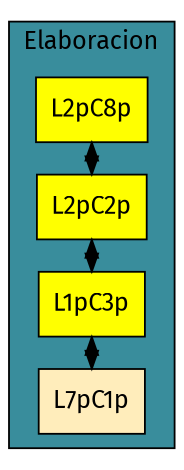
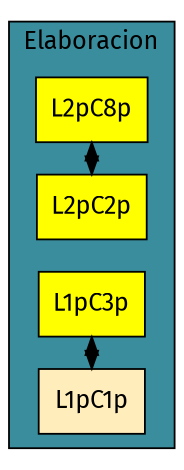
edge "L2pC2p" -- "L1pC3p": removed
node "L7pC1p": label "L7pC1p" -> "L1pC1p"
